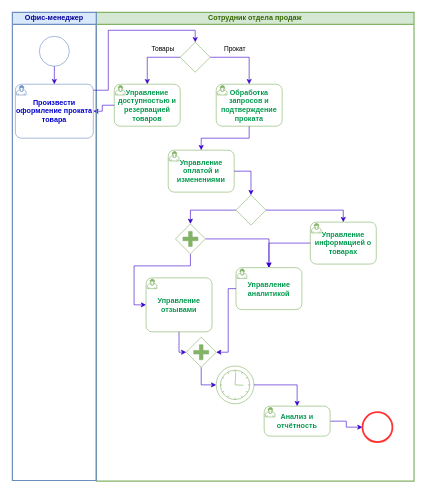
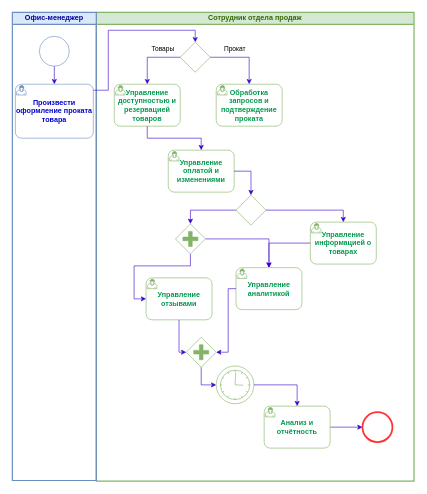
edge "Управление доступностью и резервацией товаров" -> "Произвести оформление проката товара": now "Управление доступностью и резервацией товаров" -> "Управление оплатой и изменениями"
edge "Обработка запросов и подтверждение проката" -> "Управление оплатой и изменениями": removed
node "Управление отзывами": size 66x54 -> 66x42
node "Анализ и отчётность": size 66x30 -> 66x42
